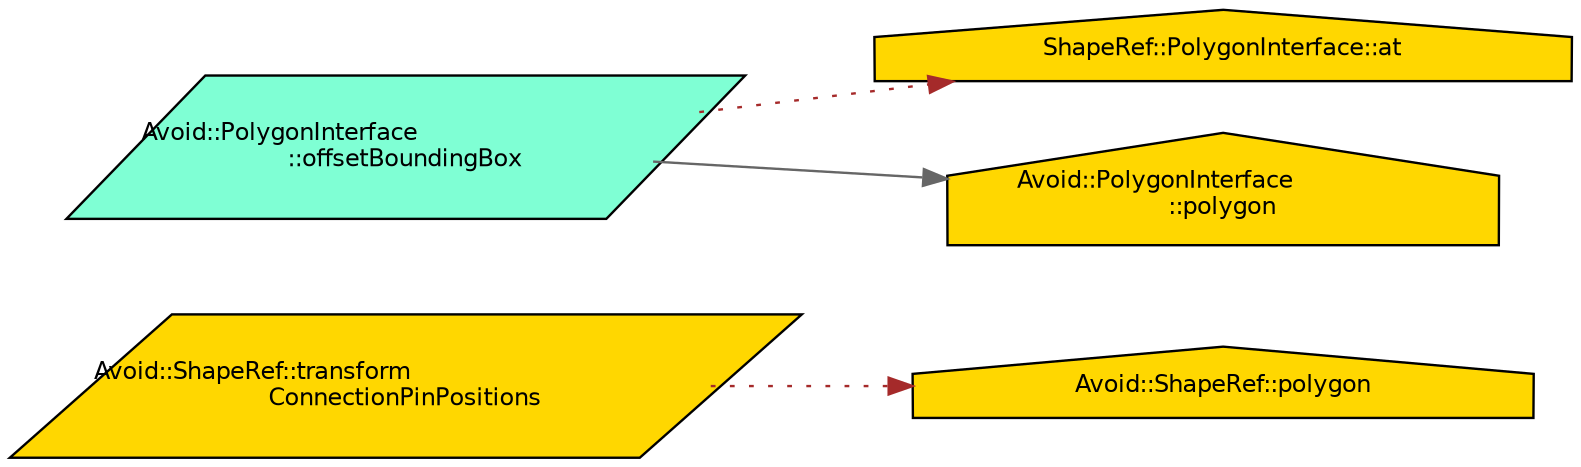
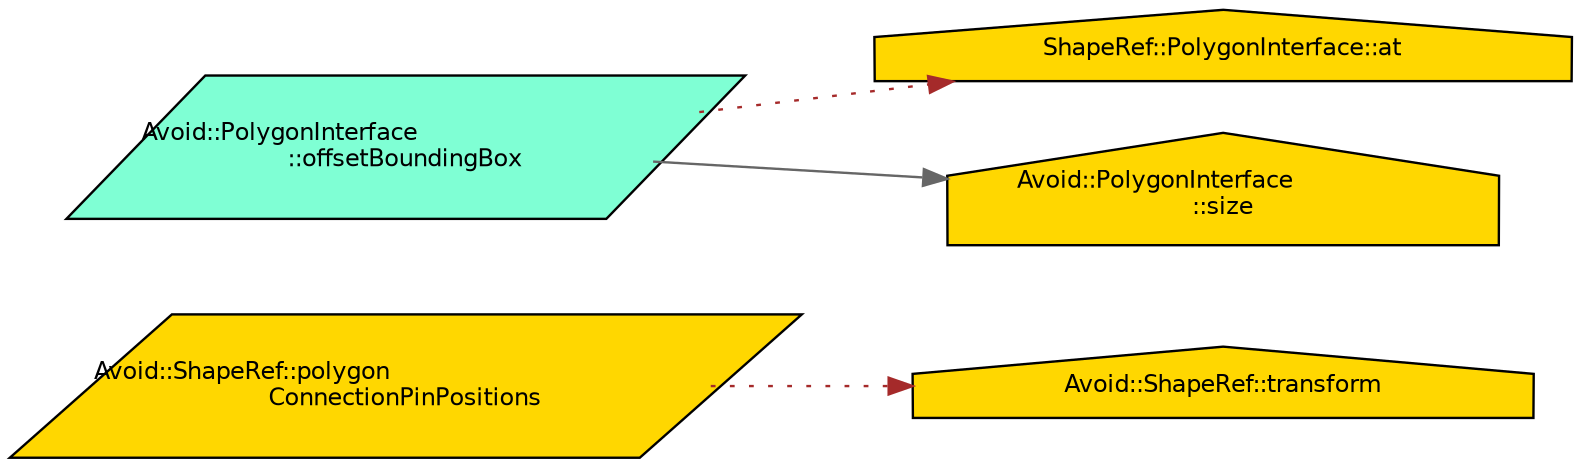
node "Avoid::PolygonInterface ::polygon": label "Avoid::PolygonInterface ::polygon" -> "Avoid::PolygonInterface ::size"
node "Avoid::ShapeRef::transform ConnectionPinPositions": label "Avoid::ShapeRef::transform ConnectionPinPositions" -> "Avoid::ShapeRef::polygon ConnectionPinPositions"
node "Avoid::ShapeRef::polygon": label "Avoid::ShapeRef::polygon" -> "Avoid::ShapeRef::transform"
